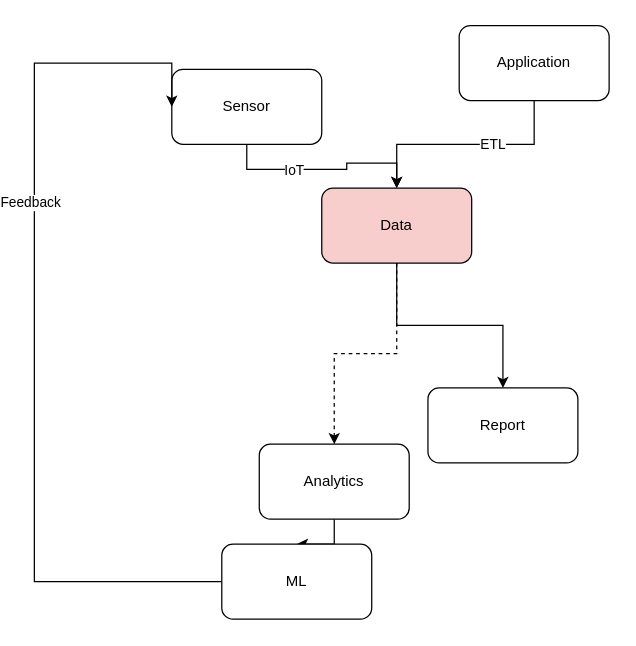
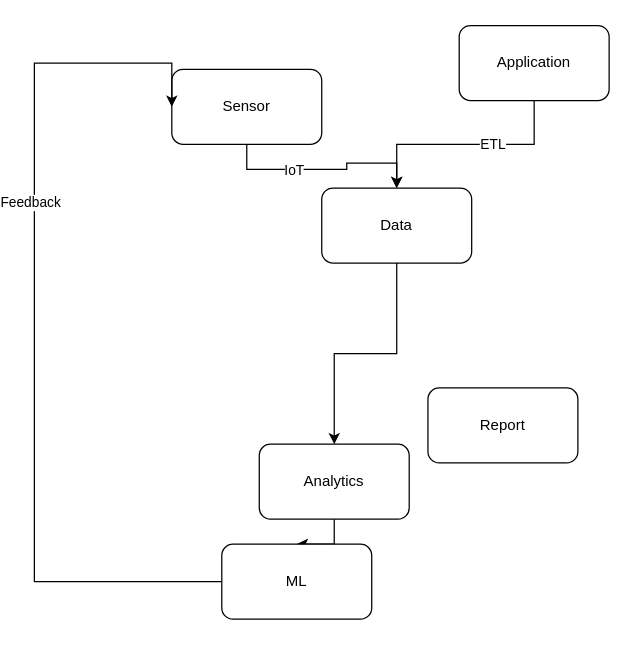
node "Data": fillcolor #f8cecc -> #ffffff
edge "Data" -> "Report": removed
edge "Data" -> "Analytics": style dashed -> solid
